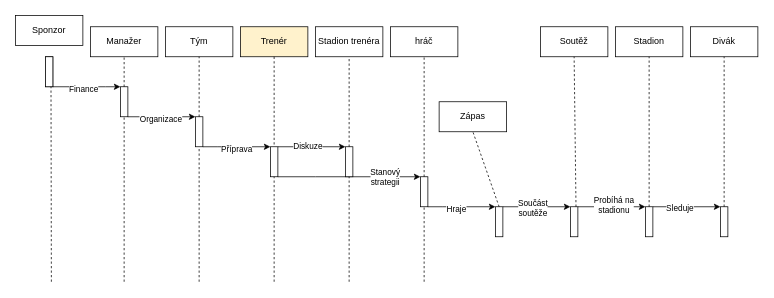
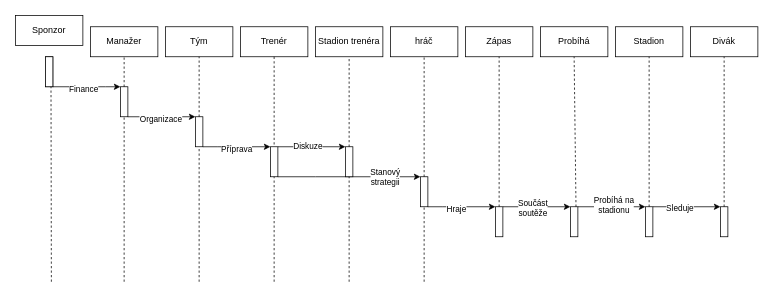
node "Trenér": fillcolor #fff2cc -> #ffffff
node "Soutěž": label "Soutěž" -> "Probíhá"
node "Zápas": moved (473, 117) -> (499, 42)
